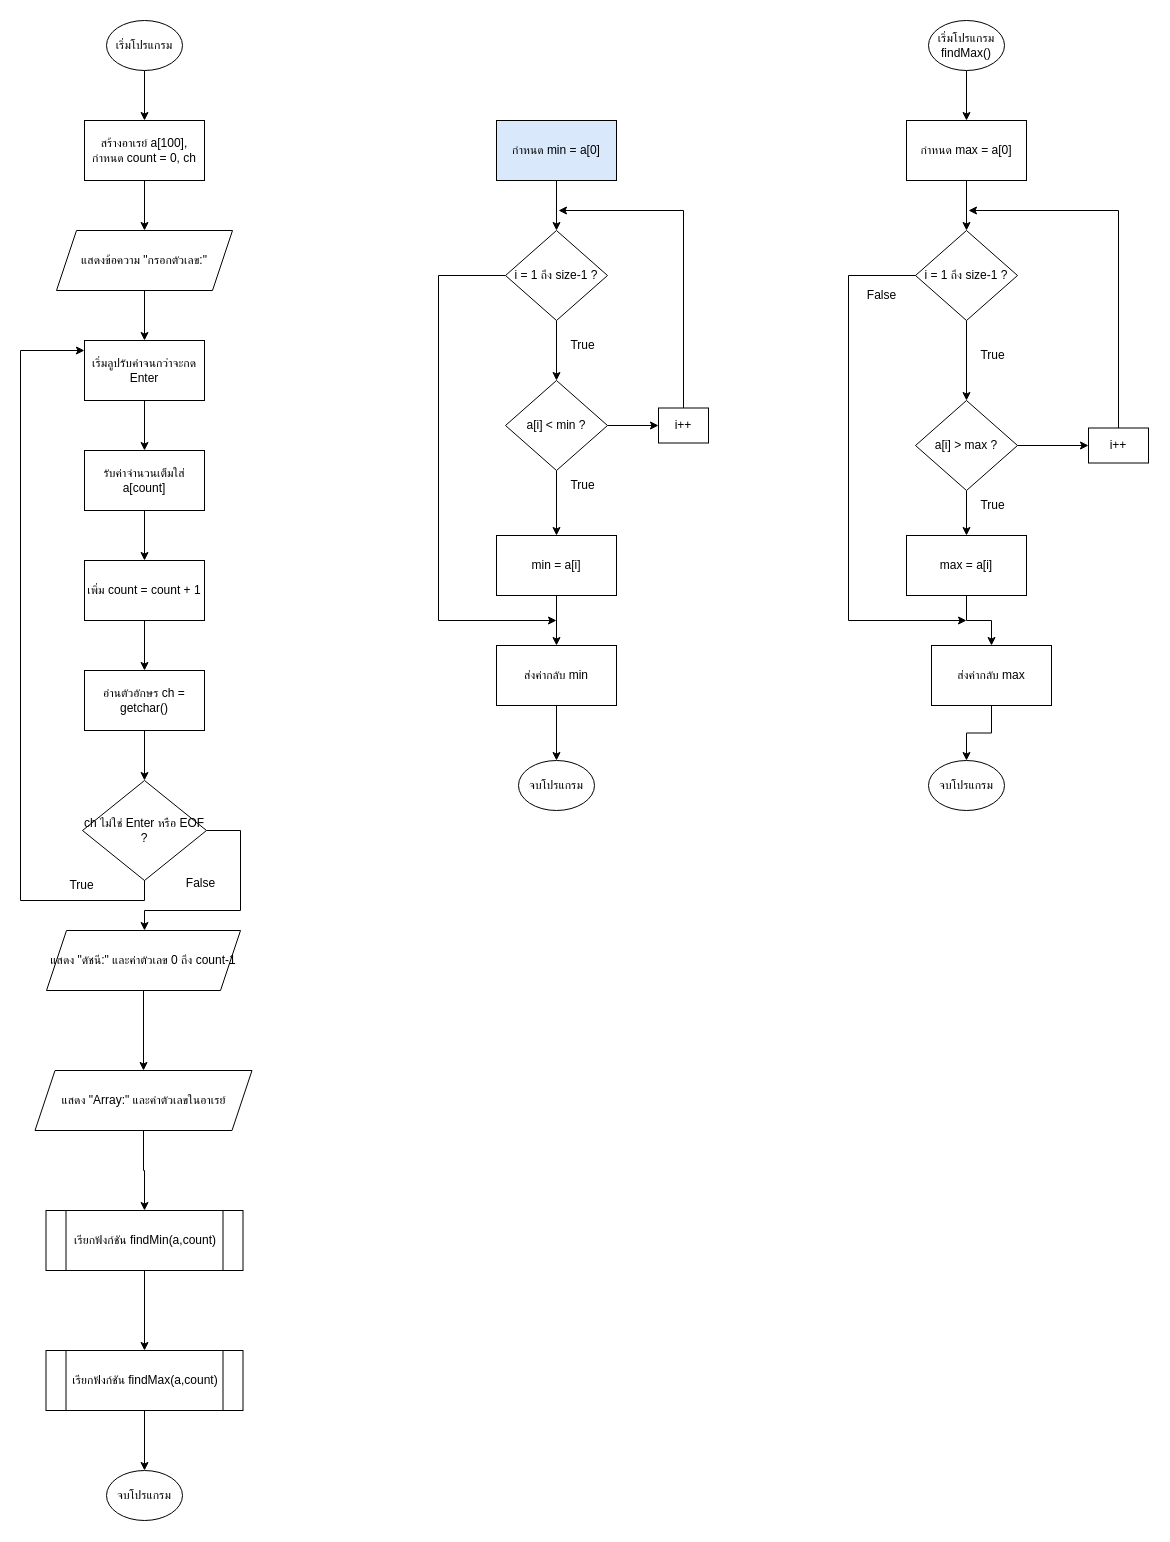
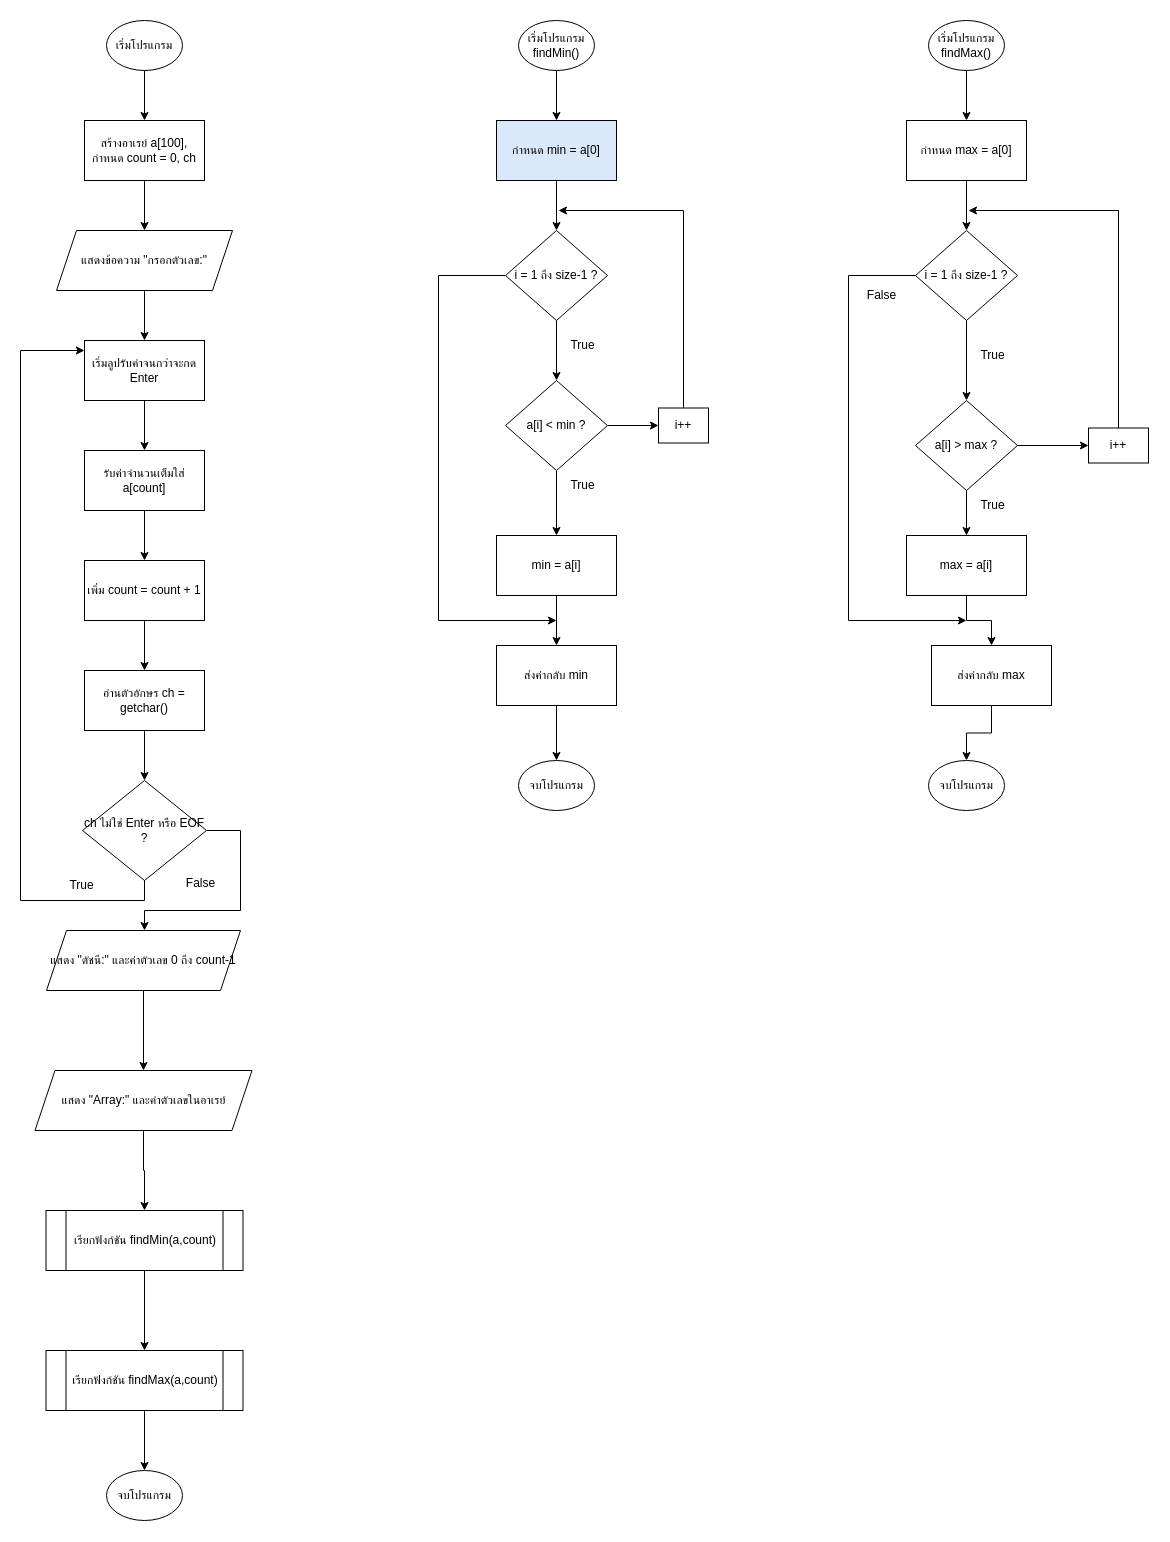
node "เริ่มโปรแกรม findMin()": added
edge "เริ่มโปรแกรม findMin()" -> "กำหนด min = a[0]": added
